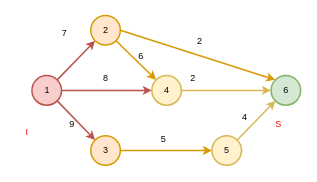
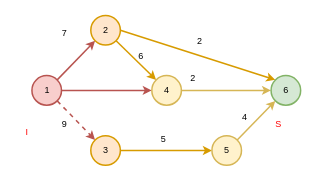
node "8": removed
edge "1" -> "3": style solid -> dashed
node "9": moved (72, 124) -> (64, 124)
